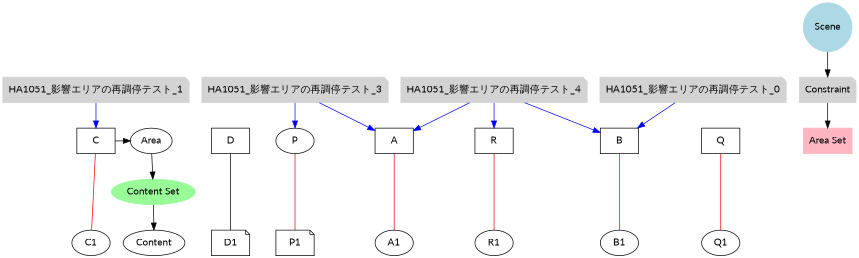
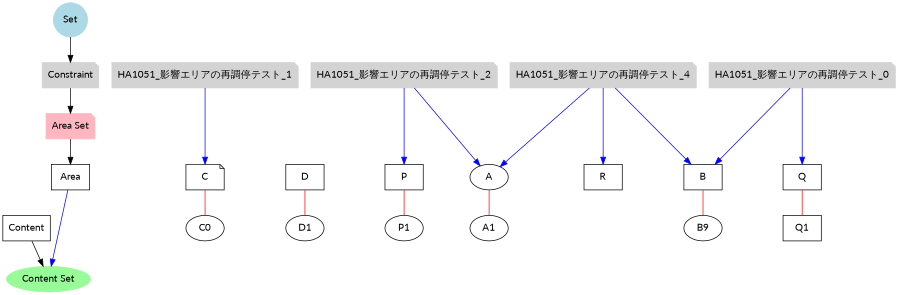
node "Scene": label "Scene" -> "Set"
node "HA1051_影響エリアの再調停テスト_3": label "HA1051_影響エリアの再調停テスト_3" -> "HA1051_影響エリアの再調停テスト_2"
edge "HA1051_影響エリアの再調停テスト_0" -> "Q": added
node "C": shape box -> note
edge "C" -> "Area": now "Area Set" -> "Area"
node "Area": shape ellipse -> box
node "P": shape ellipse -> box
node "A": shape box -> ellipse
node "Area Set": shape box -> note
edge "Area" -> "Content Set": color black -> blue
edge "D" -- "D1": color black -> red
edge "Content Set" -> "Content": reversed
node "C1": label "C1" -> "C0"
node "Content": shape ellipse -> box
node "D1": shape note -> ellipse
node "P1": shape note -> ellipse
node "R1": removed
node "B1": label "B1" -> "B9"
node "Q1": shape ellipse -> box
